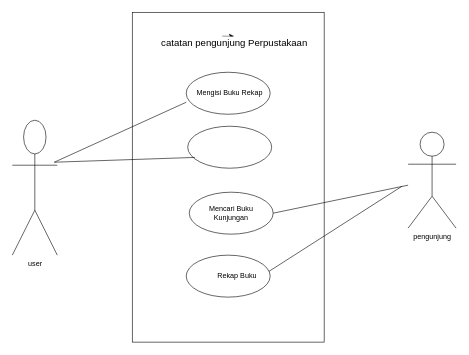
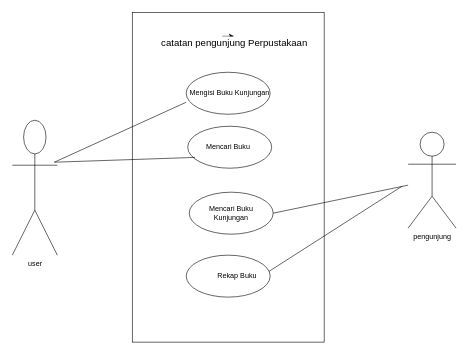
node "Mengisi Buku Rekap": label "Mengisi Buku Rekap" -> "Mengisi Buku Kunjungan"
node "Mencari Buku": added
